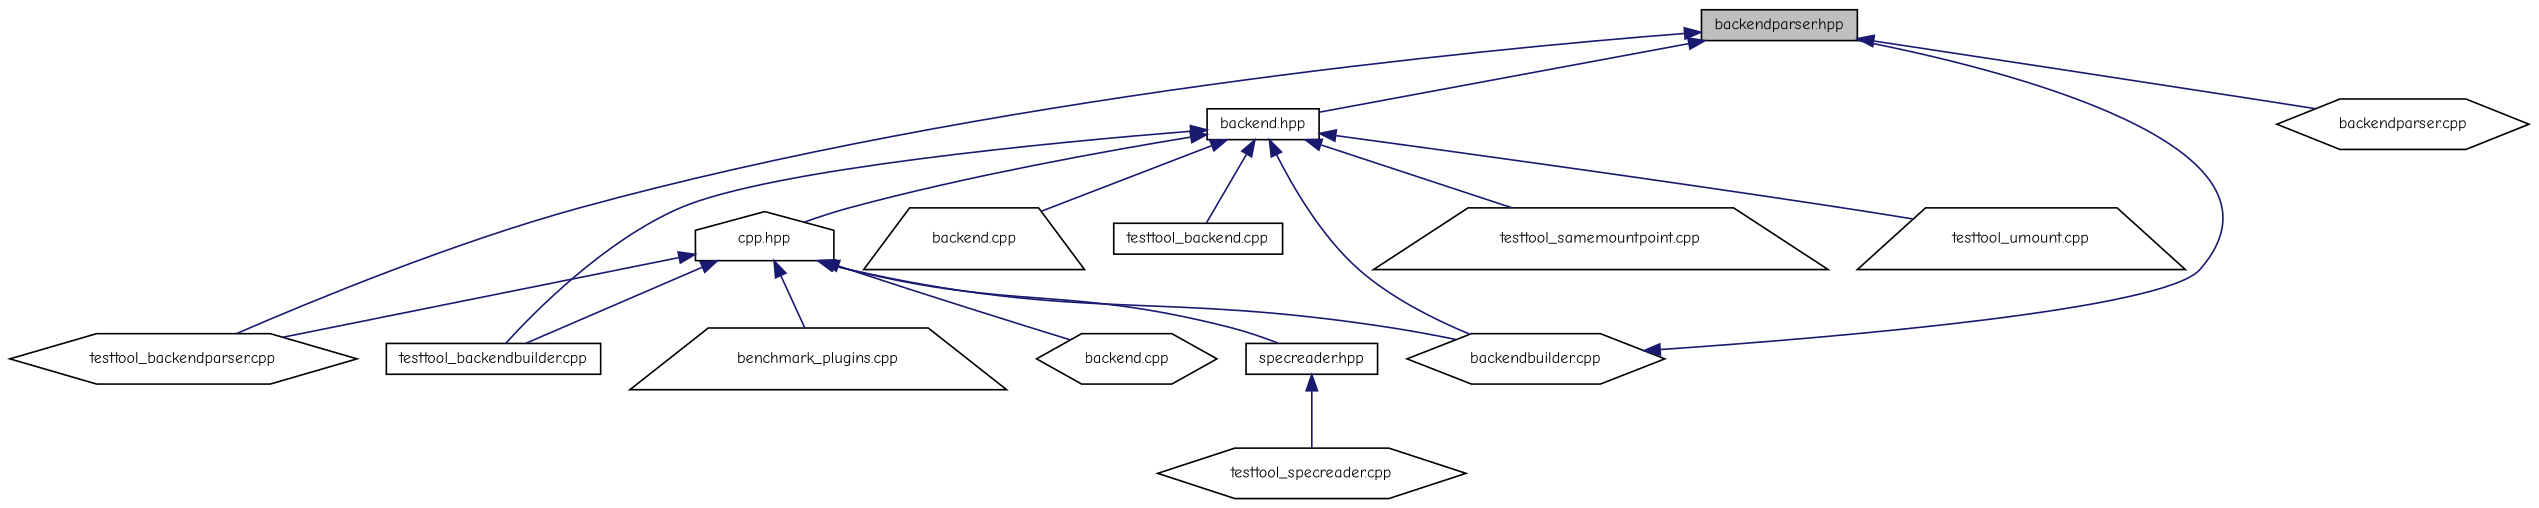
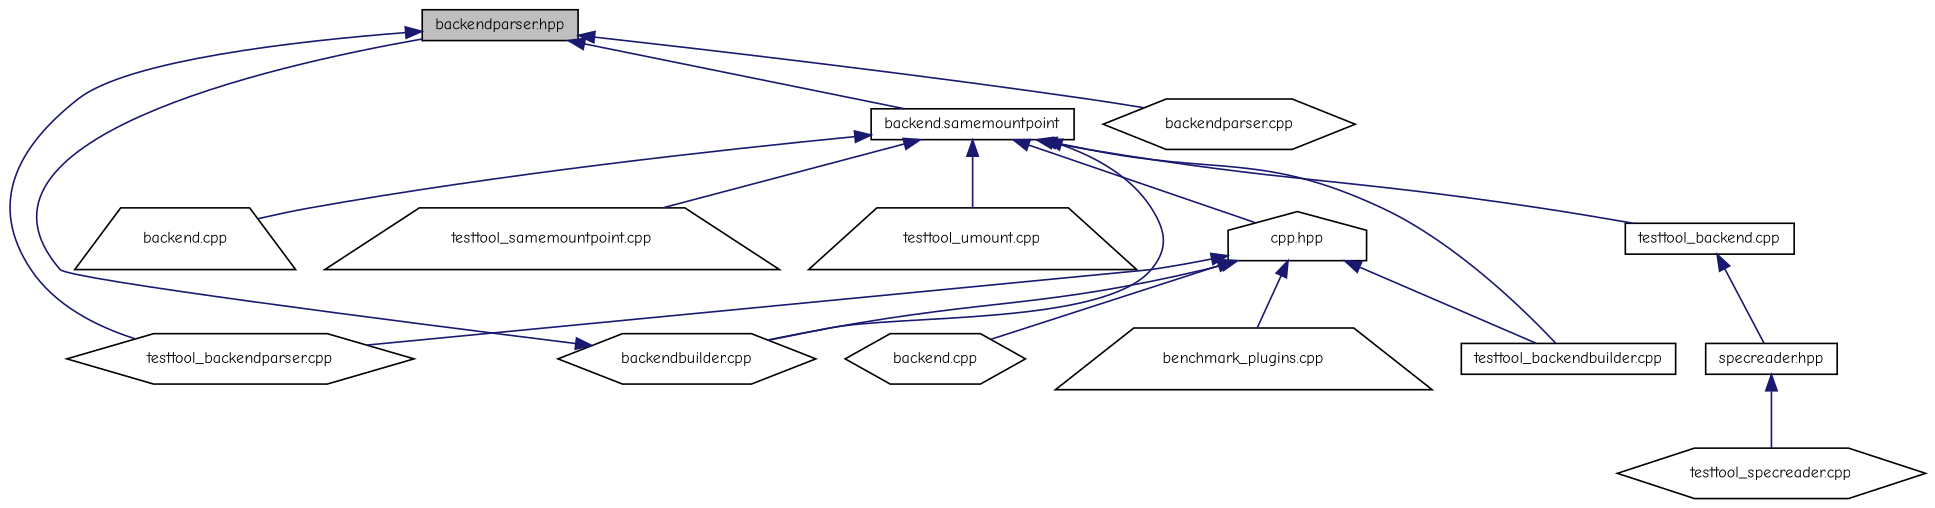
node "backend.hpp": label "backend.hpp" -> "backend.samemountpoint"
edge "specreader.hpp" -> "cpp.hpp": now "specreader.hpp" -> "testtool_backend.cpp"
